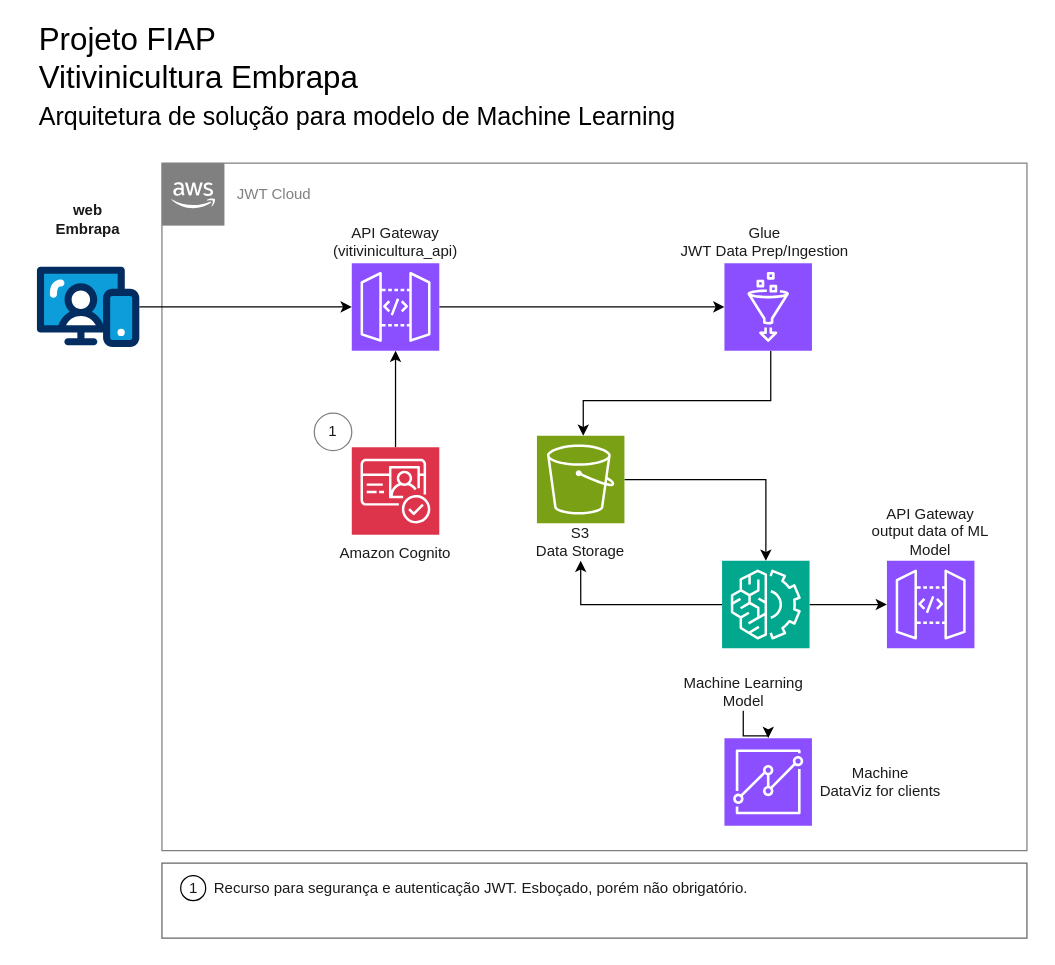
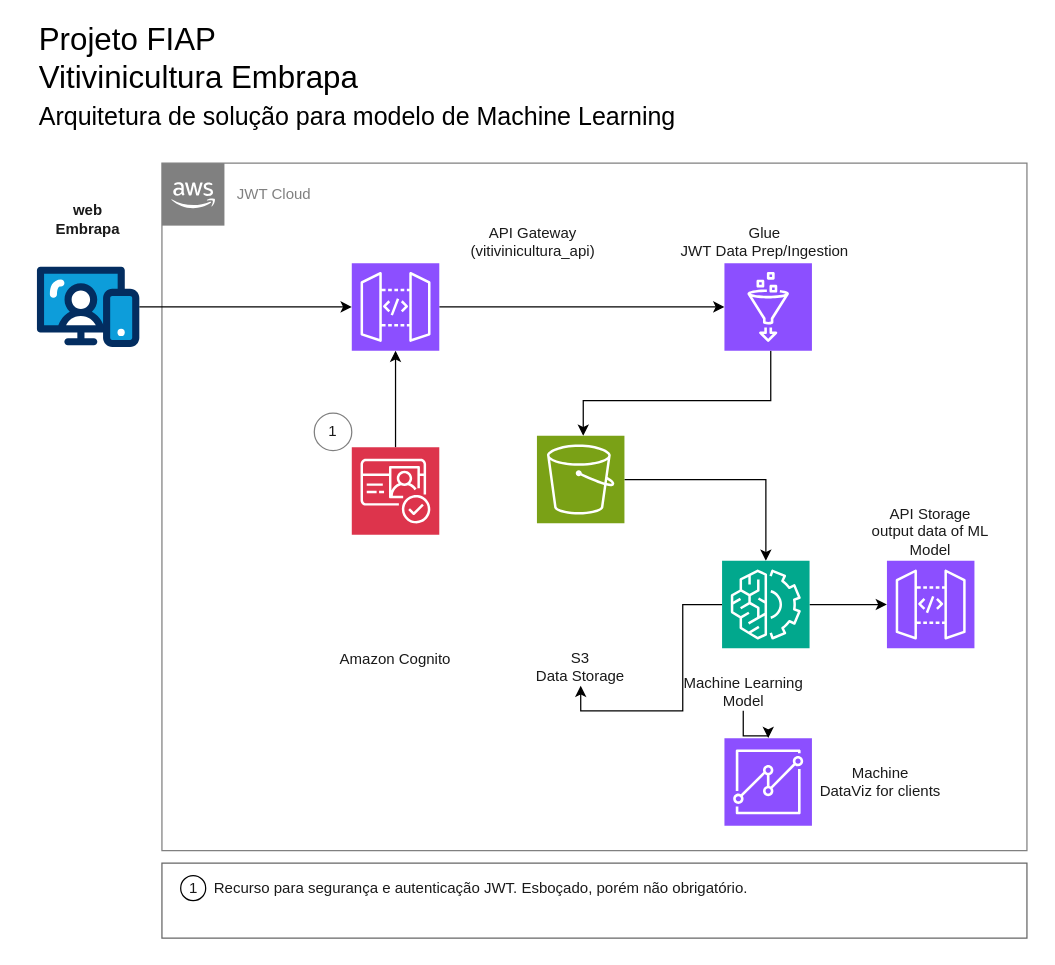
node "API Gateway (vitivinicultura_api)": moved (396, 241) -> (533, 241)
node "API Gateway output data of ML Model": label "API Gateway output data of ML Model" -> "API Storage output data of ML Model"
node "S3 Data Storage": moved (581, 542) -> (581, 667)
node "Amazon Cognito": moved (396, 554) -> (396, 660)
